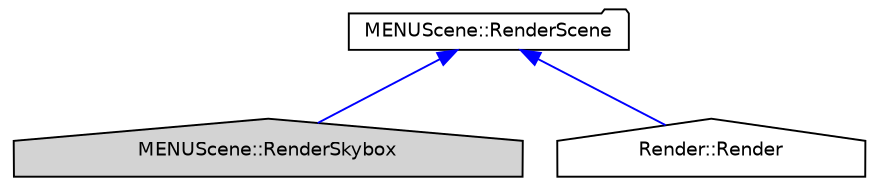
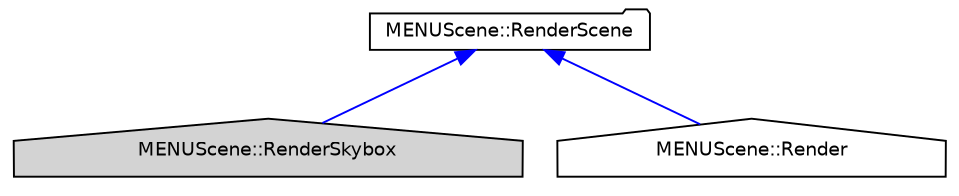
node "Render::Render": label "Render::Render" -> "MENUScene::Render"
